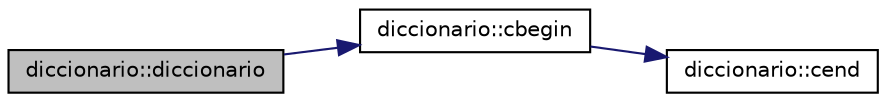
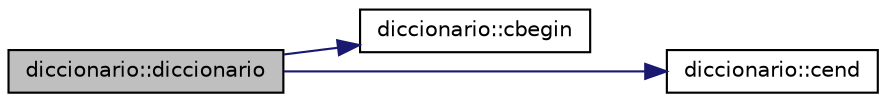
edge "diccionario::cbegin" -> "diccionario::cend": now "diccionario::diccionario" -> "diccionario::cend"
